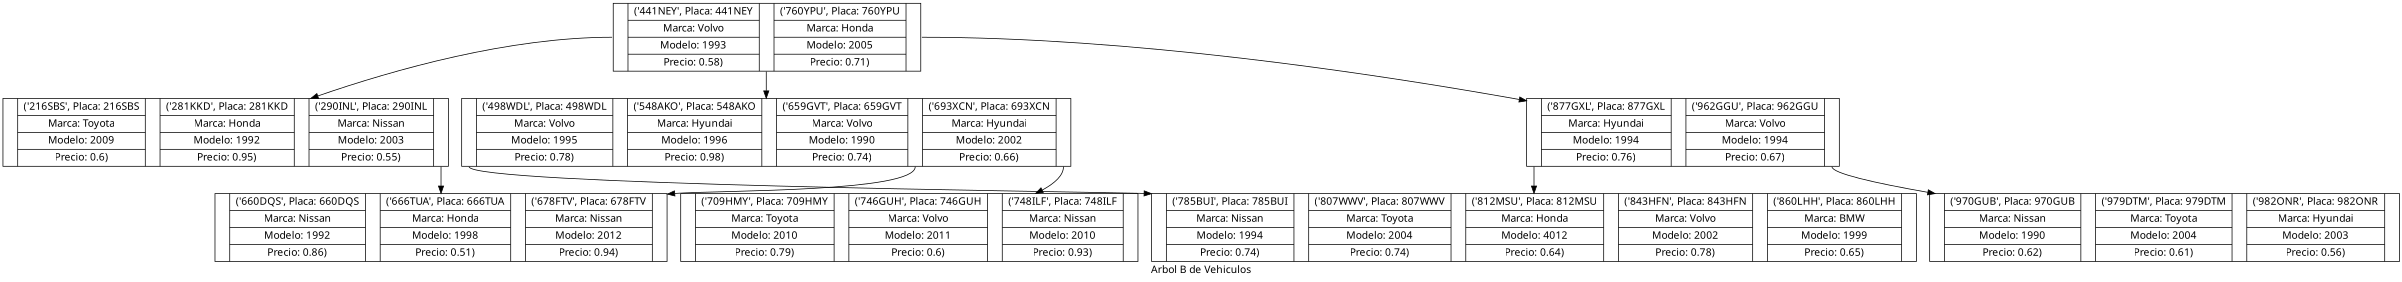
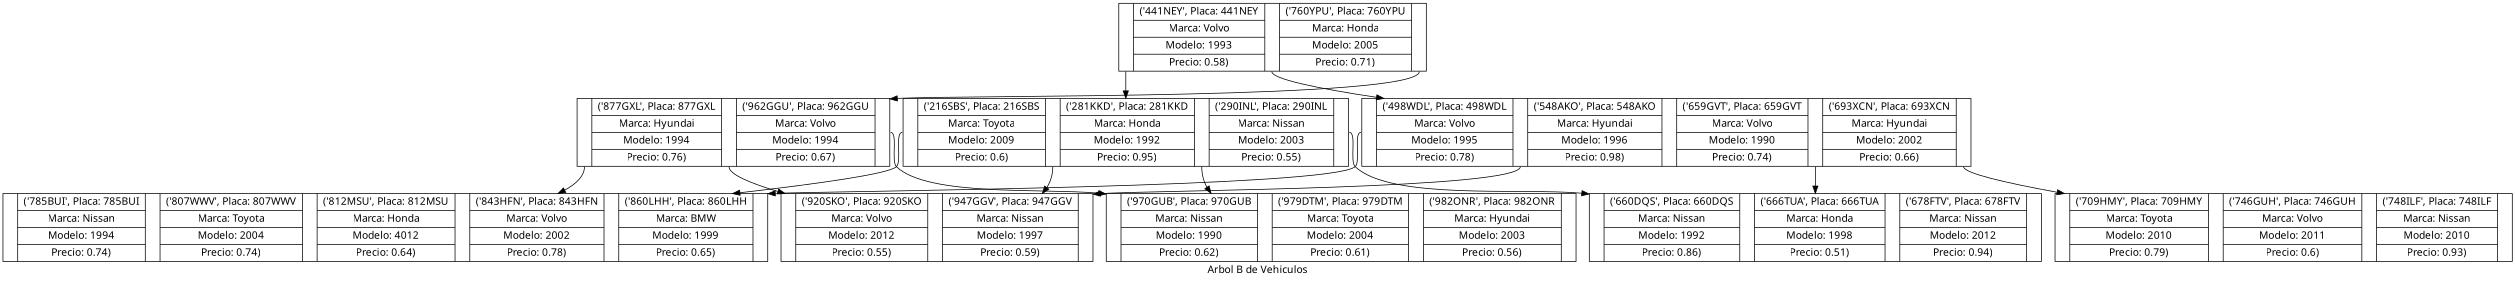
edge "('216SBS', Placa: 216SBS" -> "('970GUB', Placa: 970GUB": added
edge "('216SBS', Placa: 216SBS" -> "('785BUI', Placa: 785BUI": added
node "('920SKO', Placa: 920SKO": added
